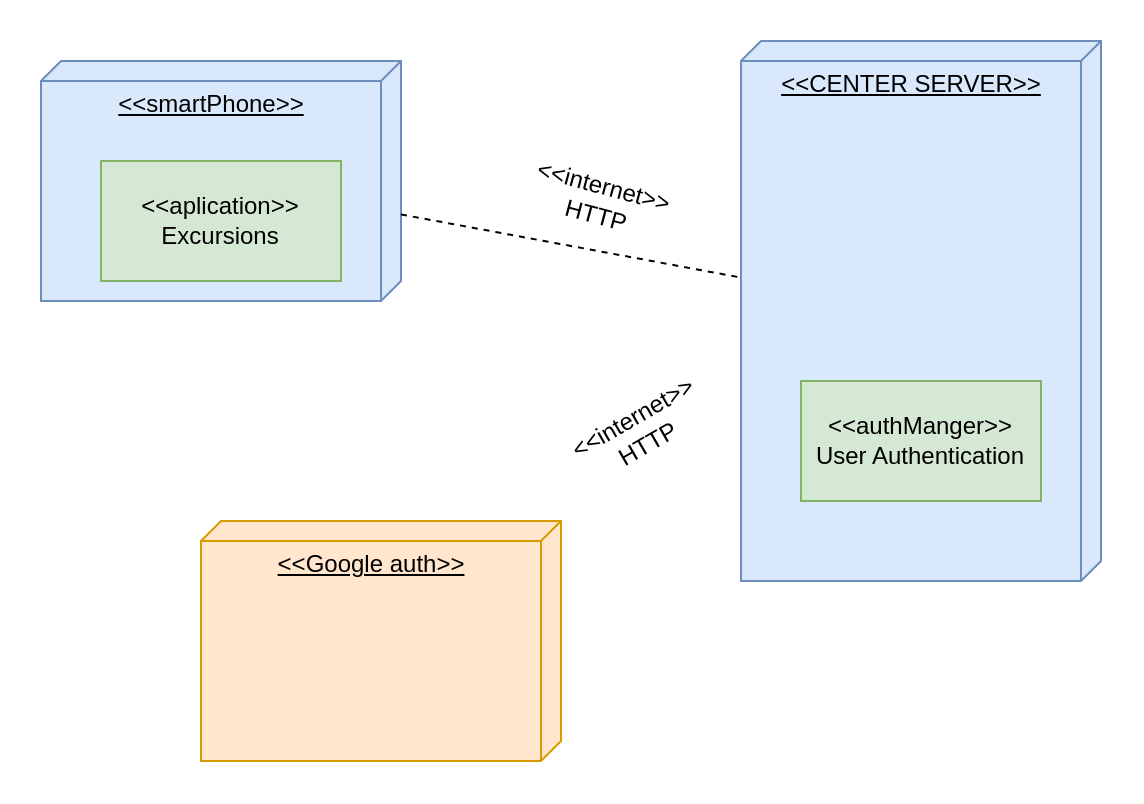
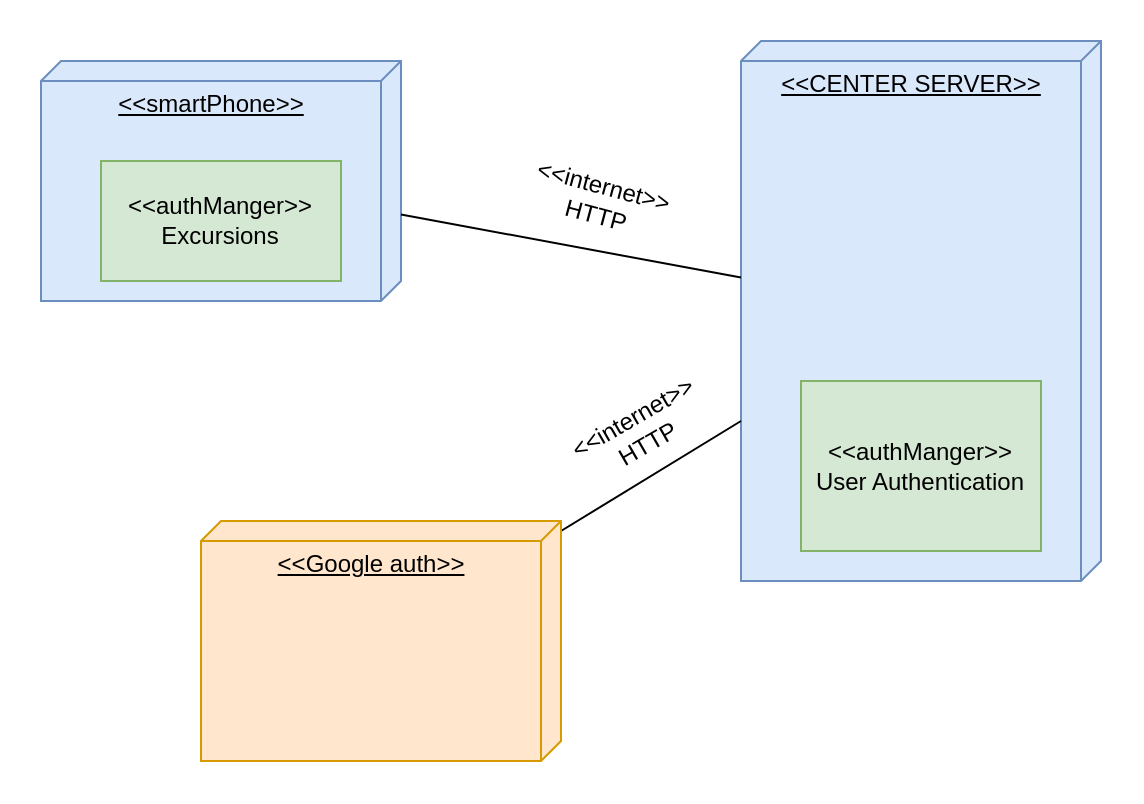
node "<<aplication>> Excursions": label "<<aplication>> Excursions" -> "<<authManger>> Excursions"
edge "<<smartPhone>>" -- "<<CENTER SERVER>>": style dashed -> solid
node "<<authManger>> User Authentication": size 240x120 -> 240x170
edge "<<CENTER SERVER>>" -- "<<Google auth>>": added
